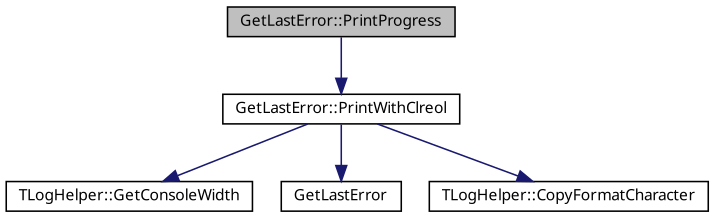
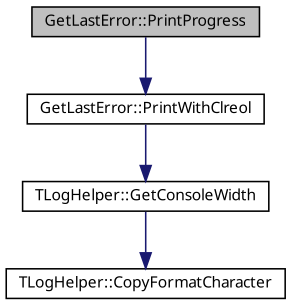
edge "GetLastError::PrintWithClreol" -> "TLogHelper::CopyFormatCharacter": now "TLogHelper::GetConsoleWidth" -> "TLogHelper::CopyFormatCharacter"
node "GetLastError": removed
